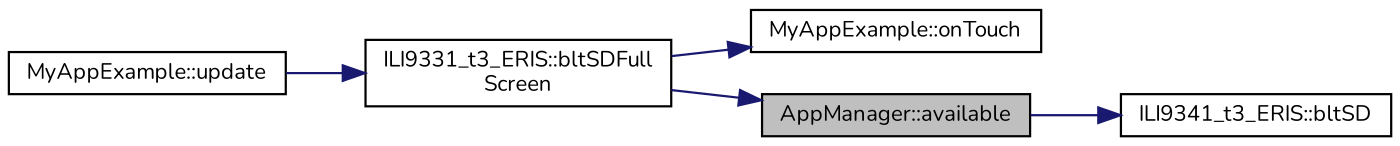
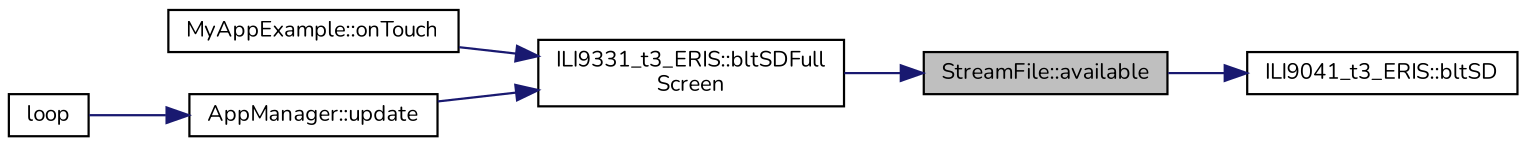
edge "ILI9331_t3_ERIS::bltSDFull Screen" -> "MyAppExample::onTouch": reversed
node "MyAppExample::update": label "MyAppExample::update" -> "AppManager::update"
node "loop": added
node "AppManager::available": label "AppManager::available" -> "StreamFile::available"
node "ILI9341_t3_ERIS::bltSD": label "ILI9341_t3_ERIS::bltSD" -> "ILI9041_t3_ERIS::bltSD"
